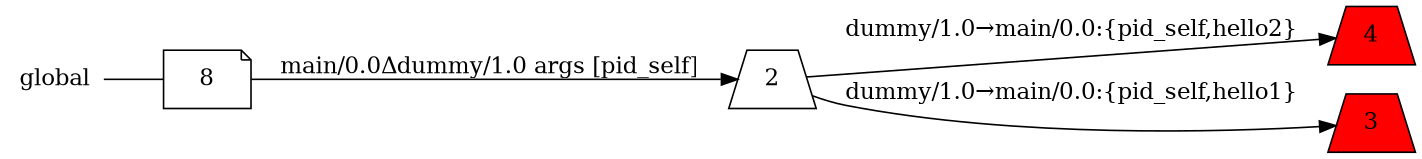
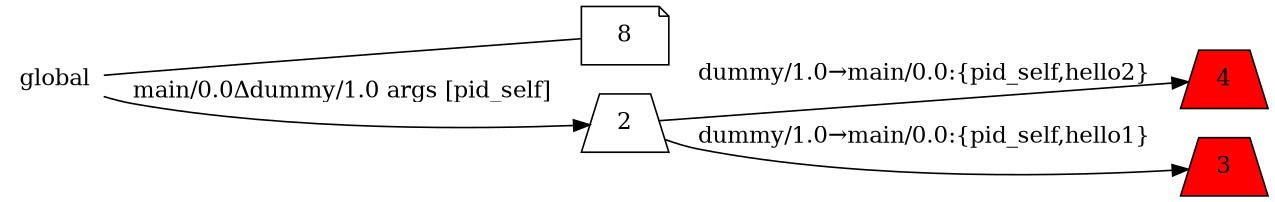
edge "8" -> "2": now "global" -> "2"
